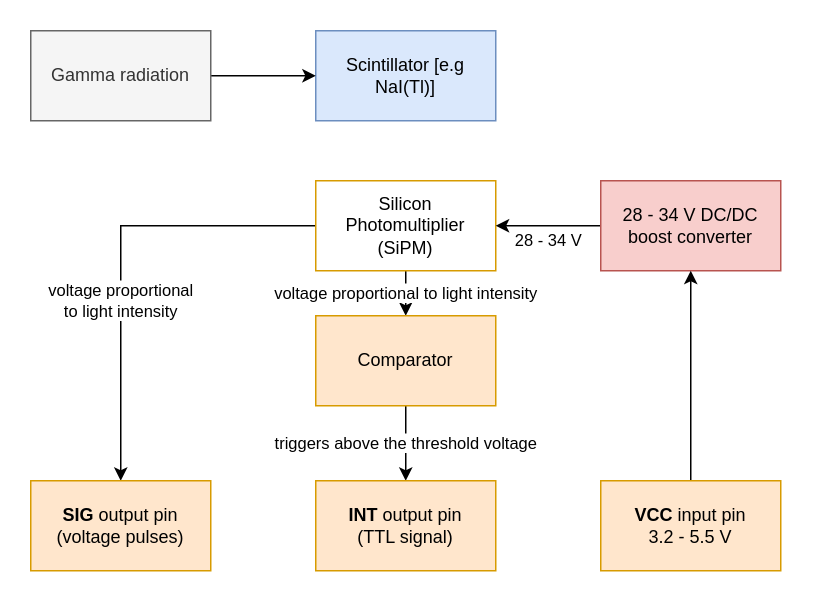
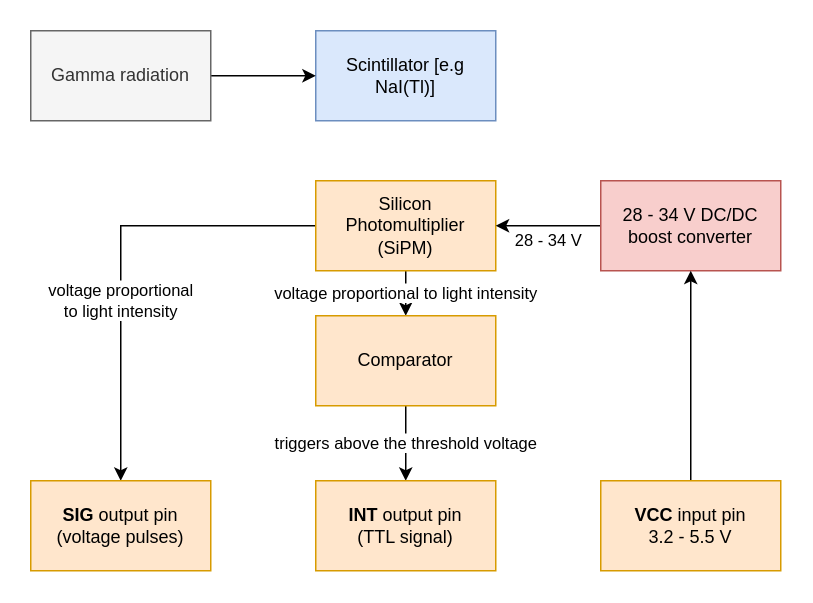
node "Silicon Photomultiplier (SiPM)": fillcolor #ffffff -> #ffe6cc
